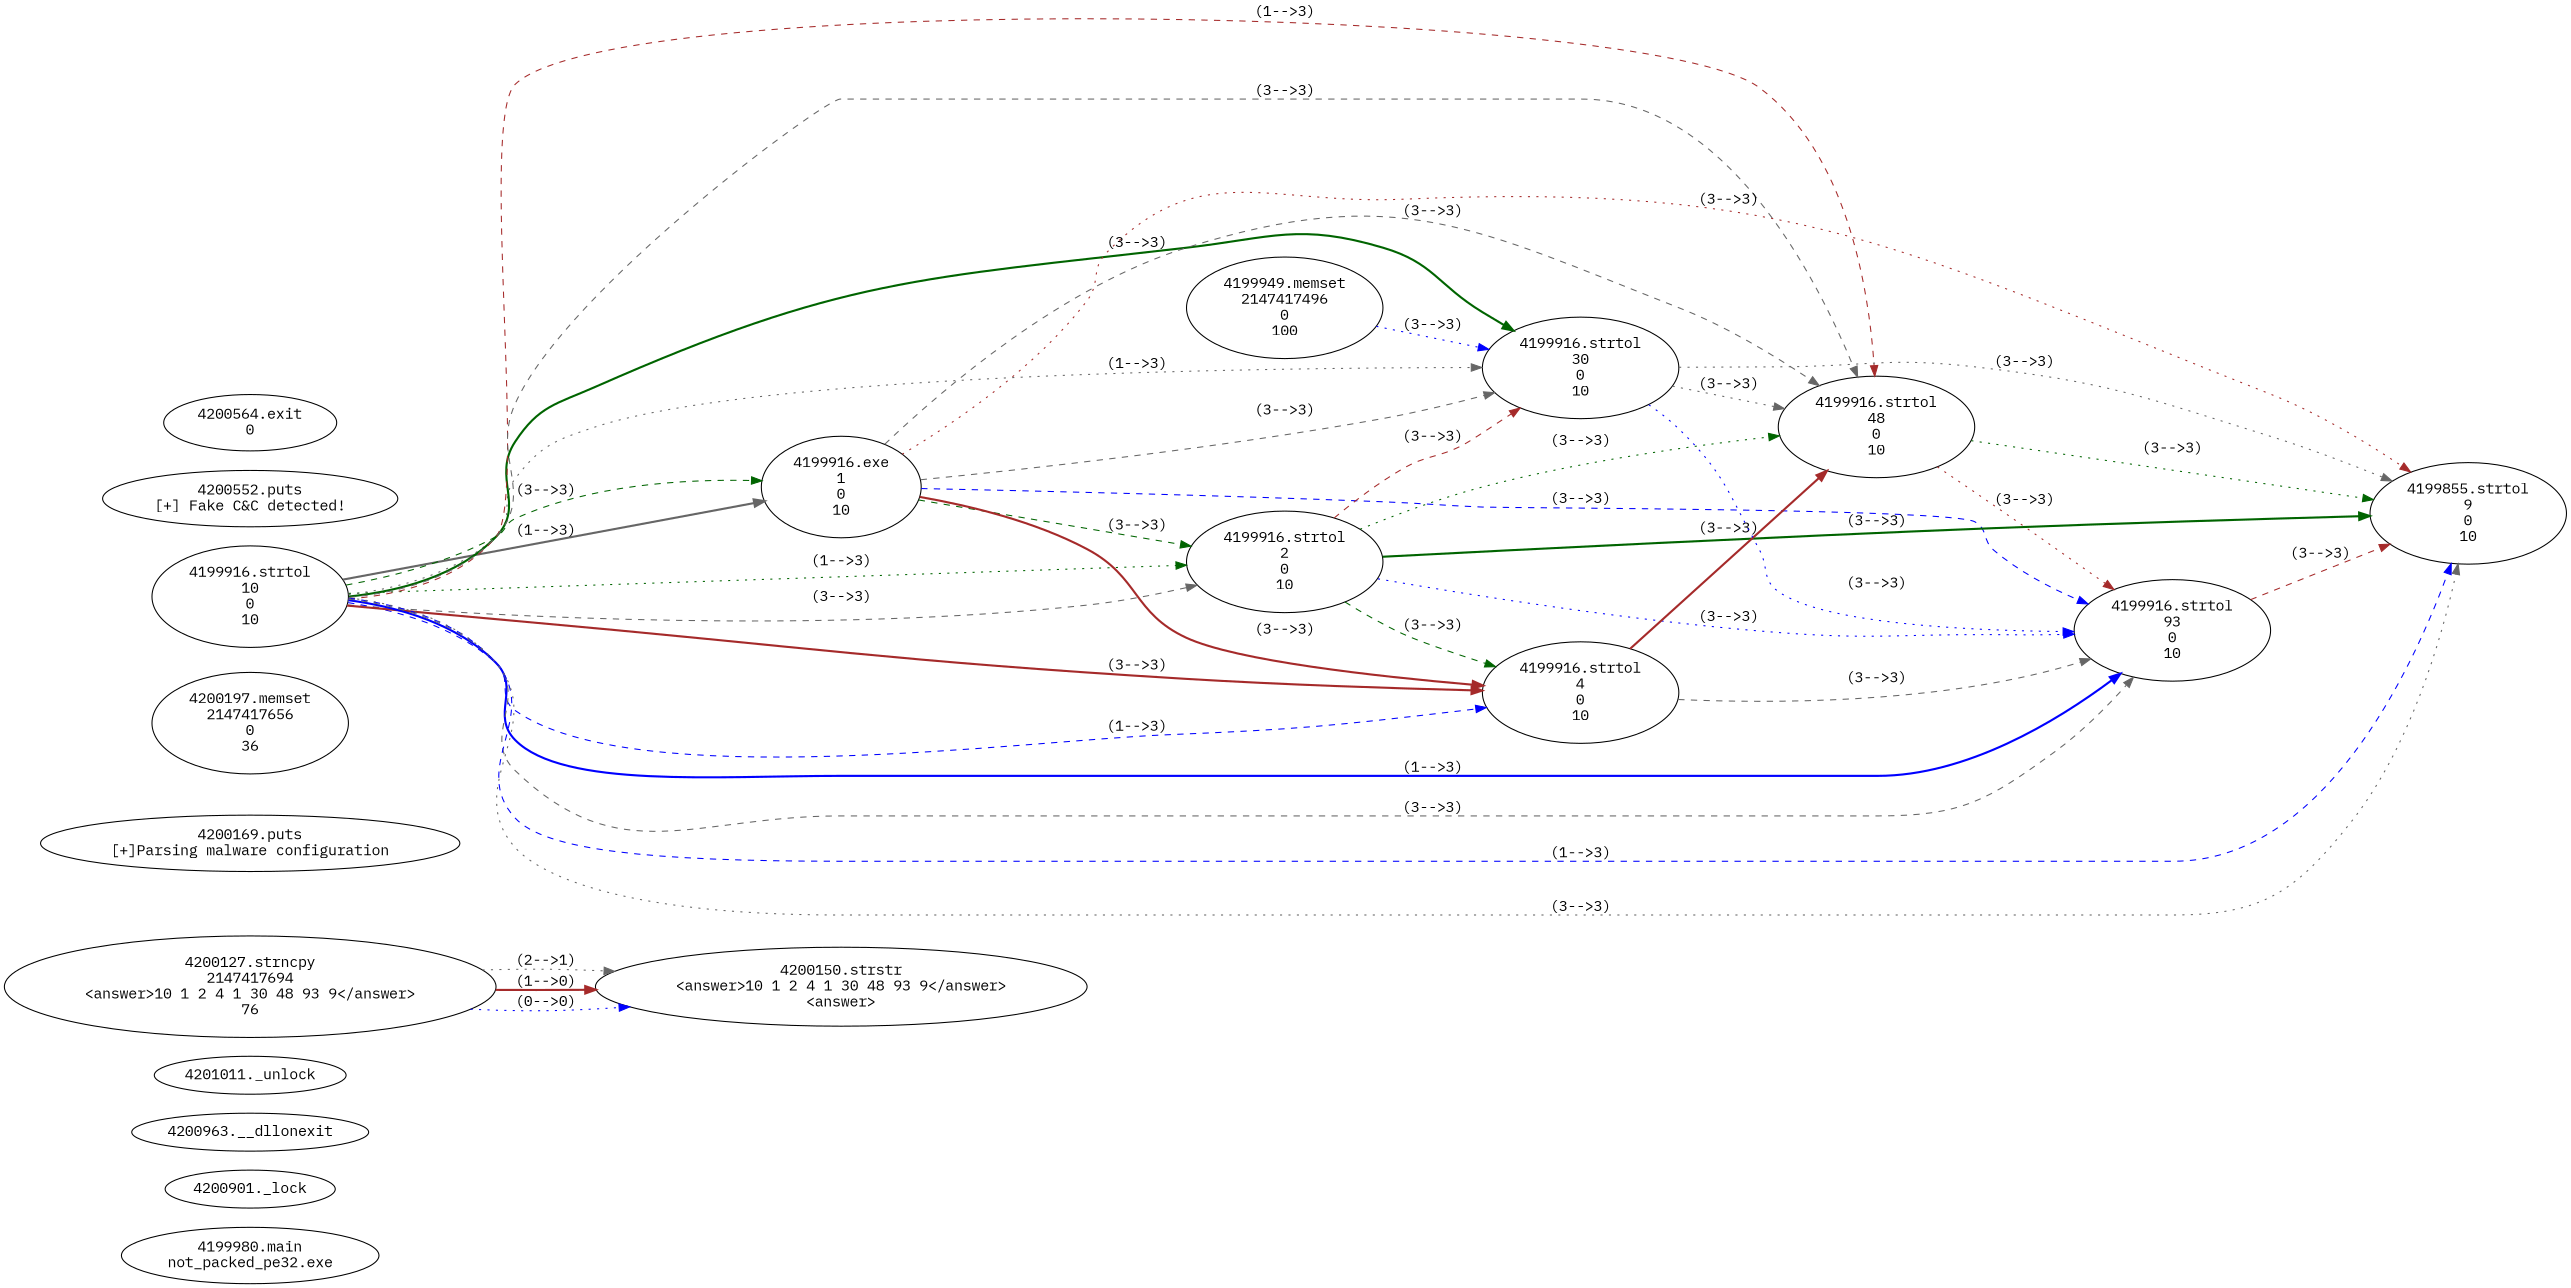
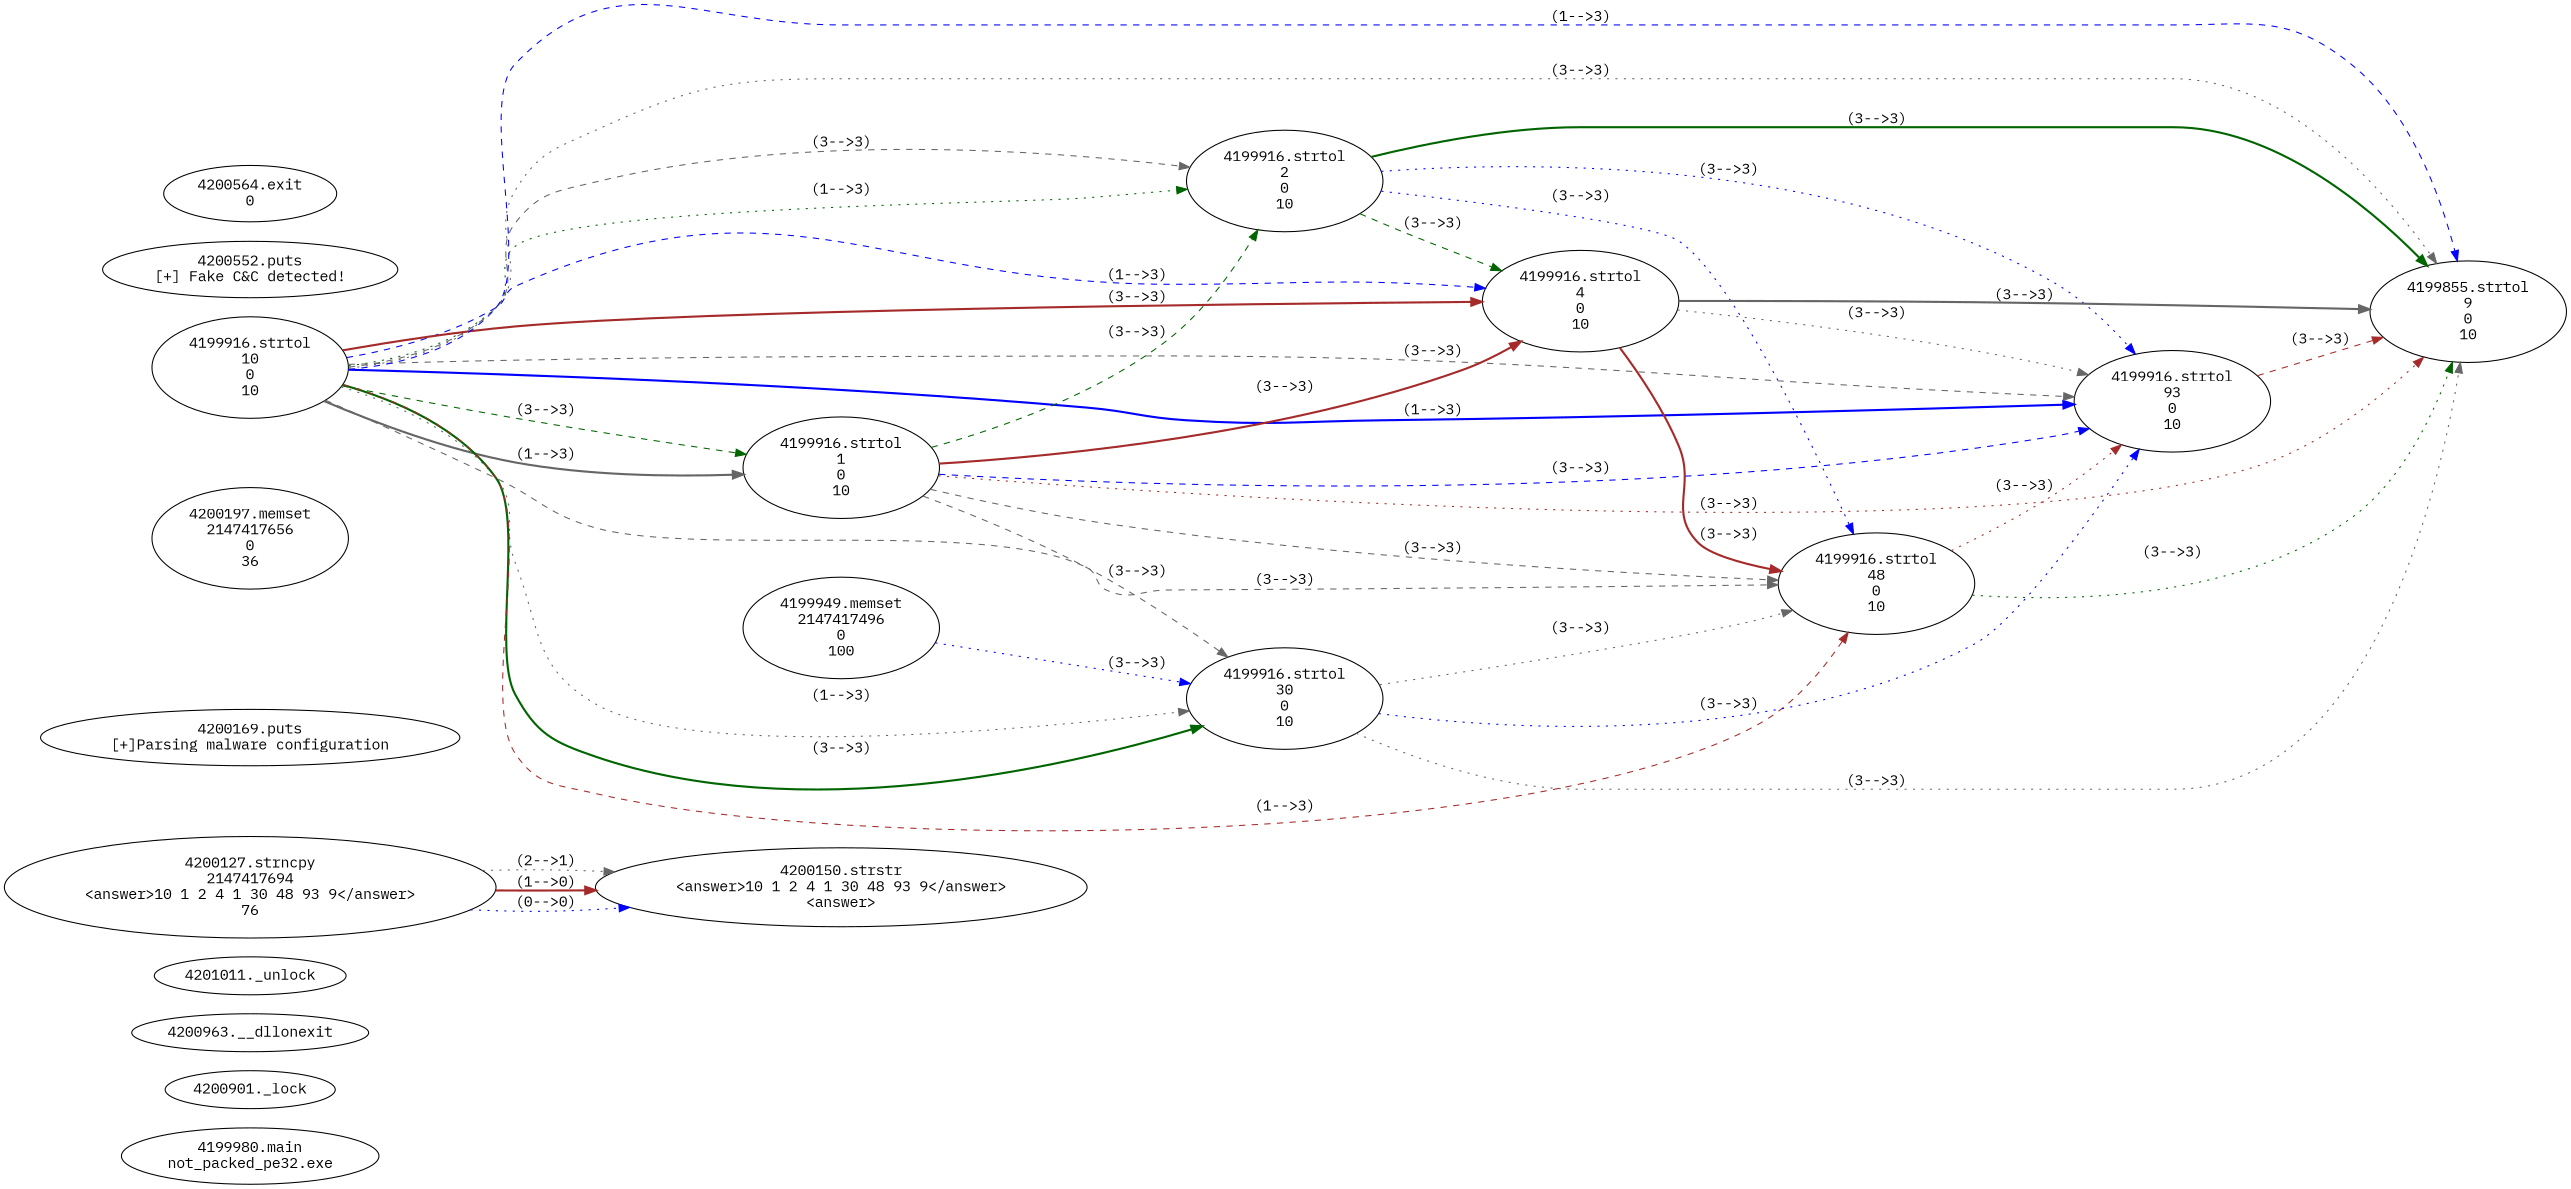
edge "4199916.strtol 4 0 10" -> "4199855.strtol 9 0 10": added, label "(3-->3)"
edge "4199916.strtol 2 0 10" -> "4199916.strtol 30 0 10": removed, label "(3-->3)"
edge "4199916.strtol 2 0 10" -> "4199916.strtol 48 0 10": color darkgreen -> blue
node "4199916.exe 1 0 10": label "4199916.exe 1 0 10" -> "4199916.strtol 1 0 10"
edge "4199916.strtol 4 0 10" -> "4199916.strtol 93 0 10": style dashed -> dotted
